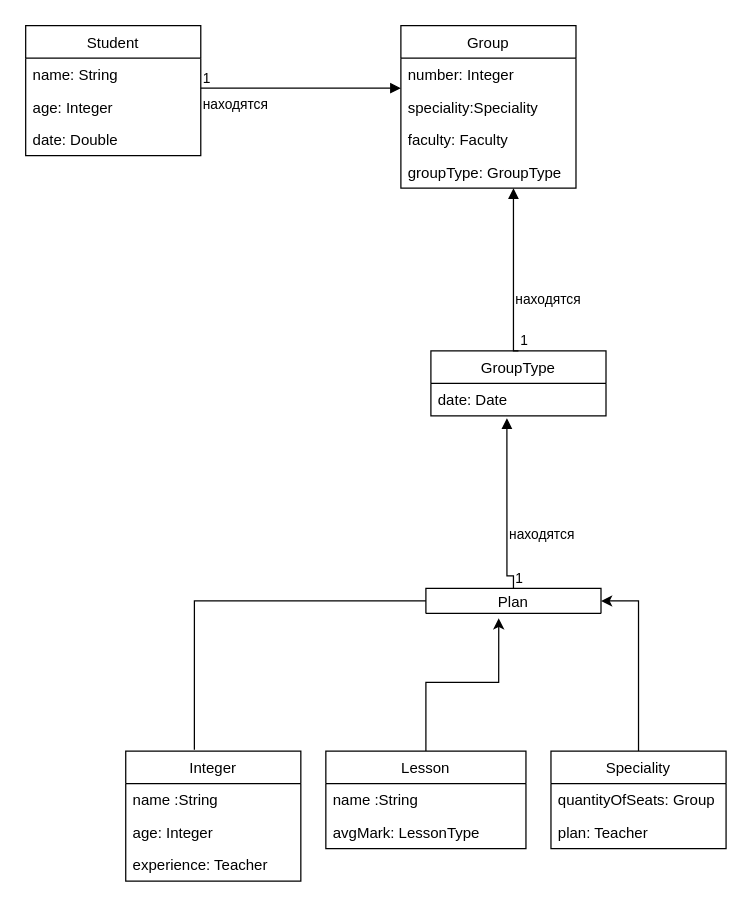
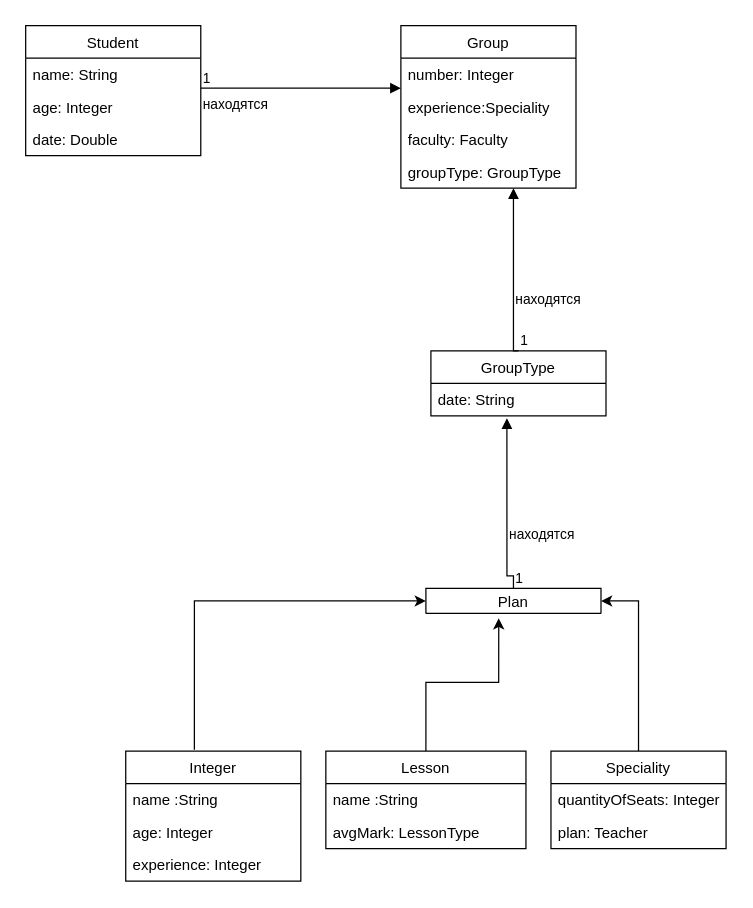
node "speciality:Speciality": label "speciality:Speciality" -> "experience:Speciality"
node "date: Date": label "date: Date" -> "date: String"
edge "Plan" -- "Integer": arrowhead none -> classic
node "quantityOfSeats: Group": label "quantityOfSeats: Group" -> "quantityOfSeats: Integer"
node "experience: Teacher": label "experience: Teacher" -> "experience: Integer"
